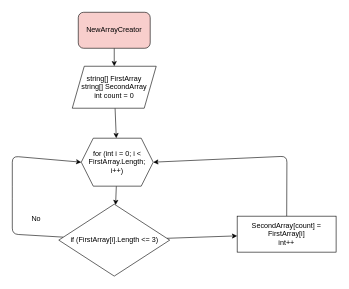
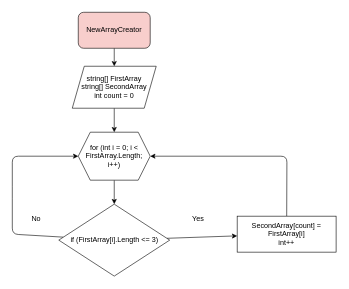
node "for (int i = 0; i < FirstArray.Length; i++)": moved (117, 162) -> (114, 156)
node "Yes": added
